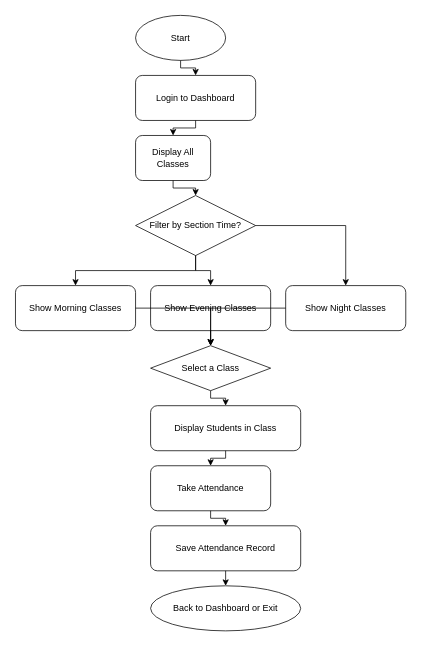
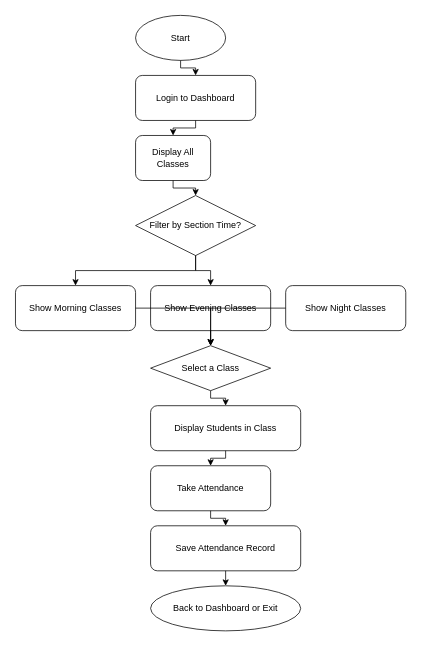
edge "Filter by Section Time?" -> "Show Night Classes": removed
